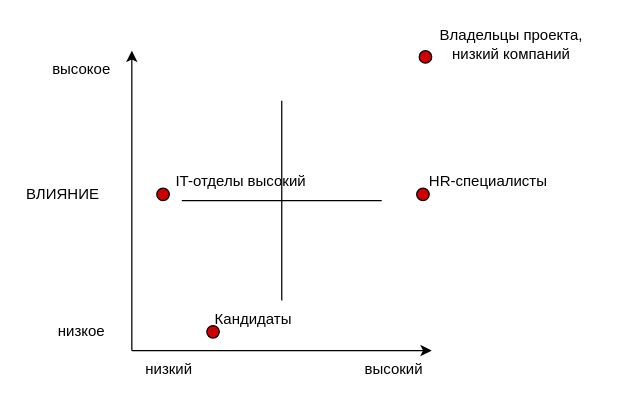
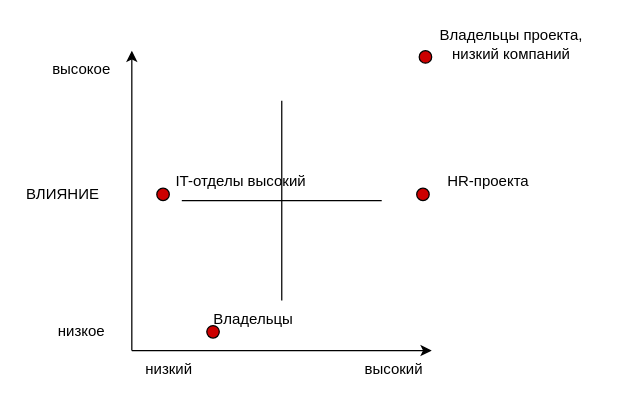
node "HR-специалисты": label "HR-специалисты" -> "HR-проекта"
node "Кандидаты": label "Кандидаты" -> "Владельцы"
